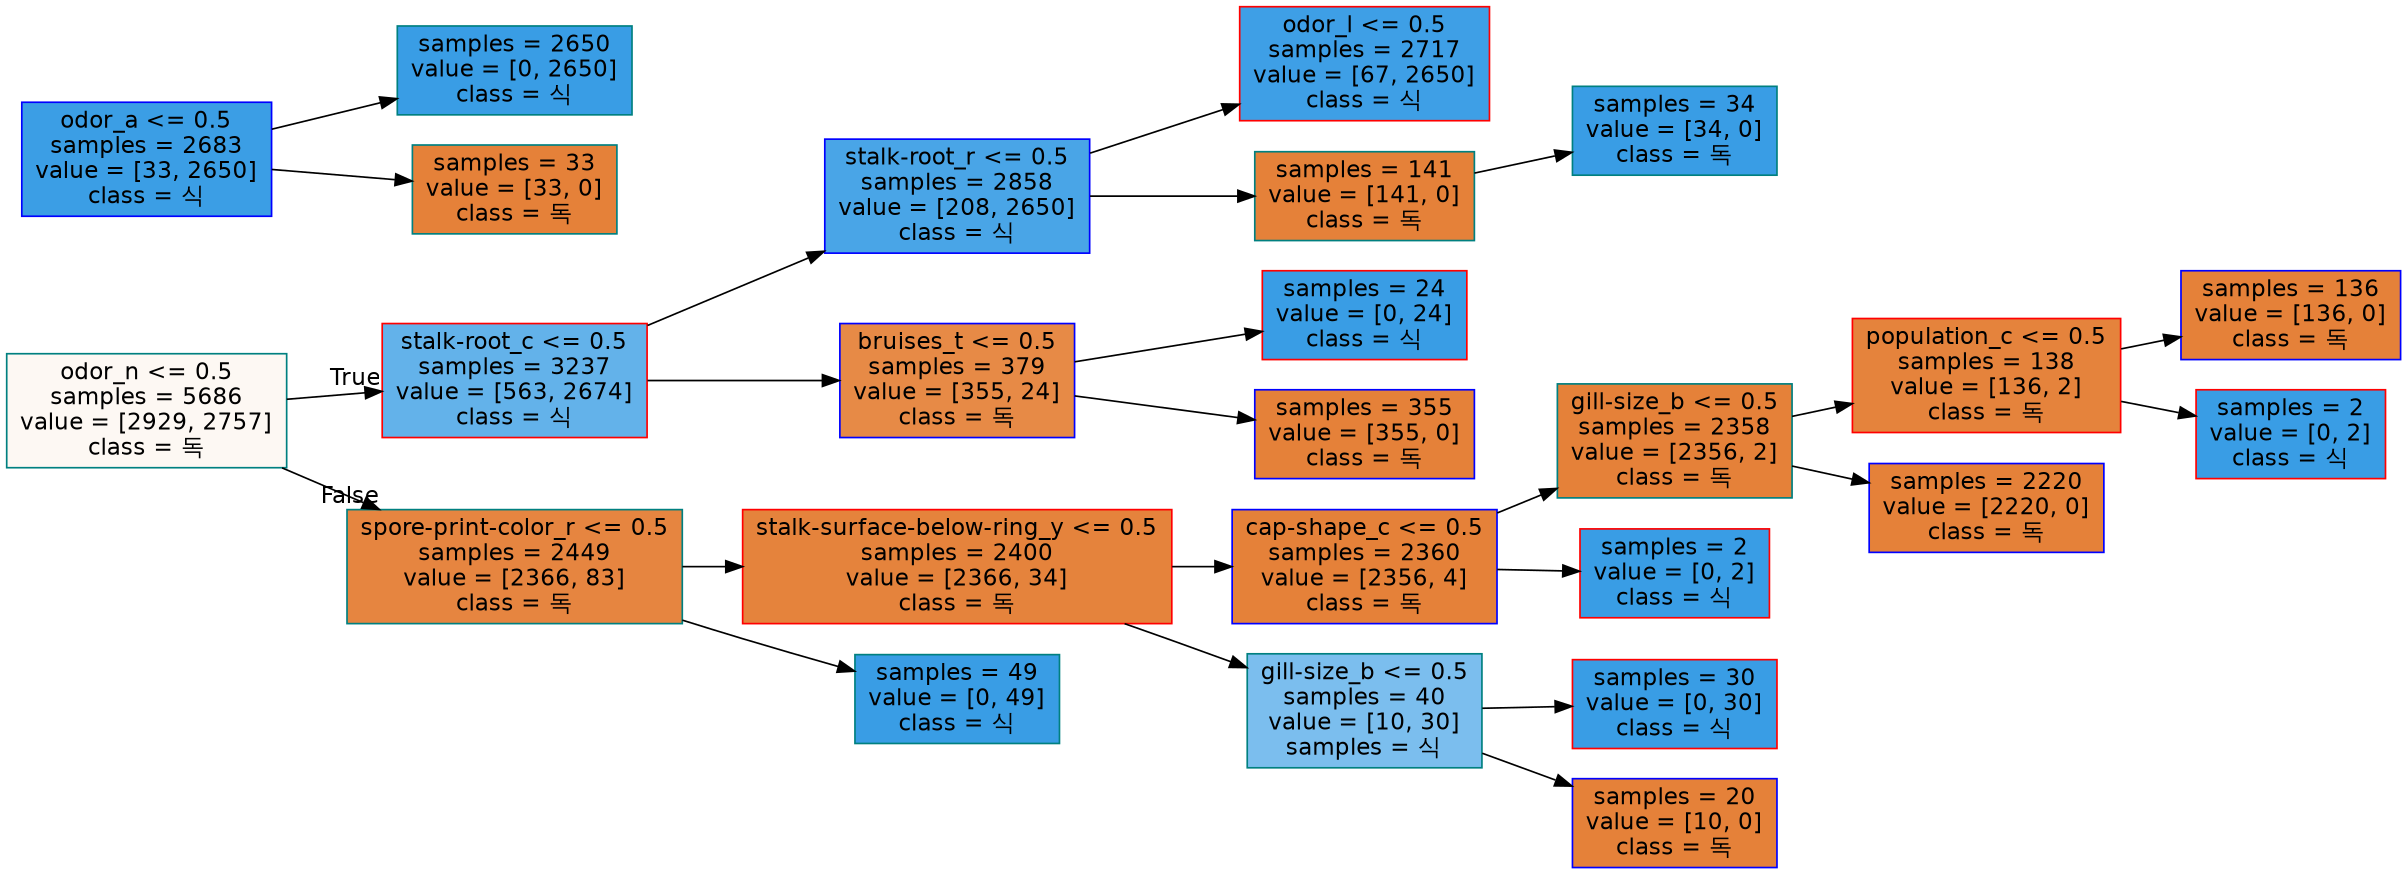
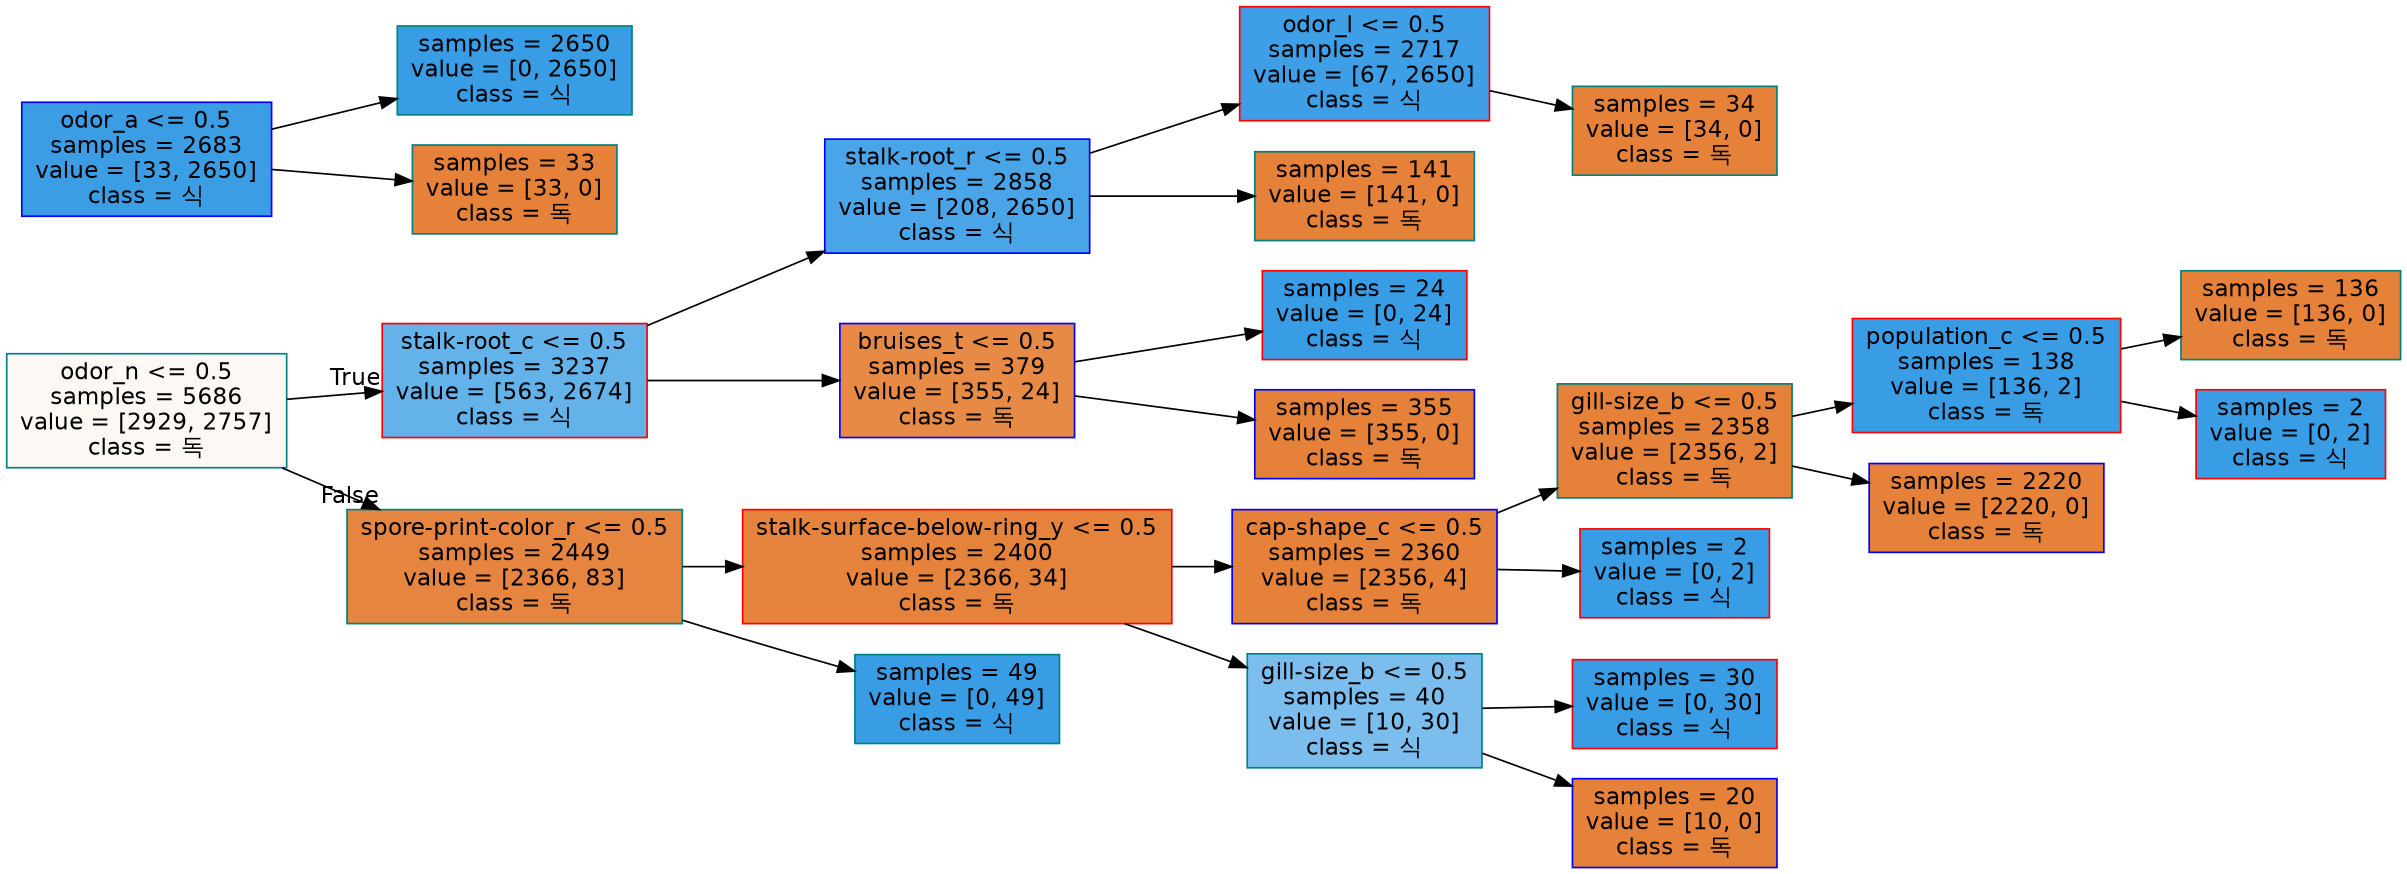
node "samples = 34 value = [34, 0] class = 독": fillcolor #399de5 -> #e58139
edge "samples = 141 value = [141, 0] class = 독" -> "samples = 34 value = [34, 0] class = 독": now "odor_l <= 0.5 samples = 2717 value = [67, 2650] class = 식" -> "samples = 34 value = [34, 0] class = 독"
node "samples = 136 value = [136, 0] class = 독": color blue -> teal
node "population_c <= 0.5 samples = 138 value = [136, 2] class = 독": fillcolor #e5833c -> #399de5
node "gill-size_b <= 0.5 samples = 40 value = [10, 30] samples = 식": label "gill-size_b <= 0.5 samples = 40 value = [10, 30] samples = 식" -> "gill-size_b <= 0.5 samples = 40 value = [10, 30] class = 식"
